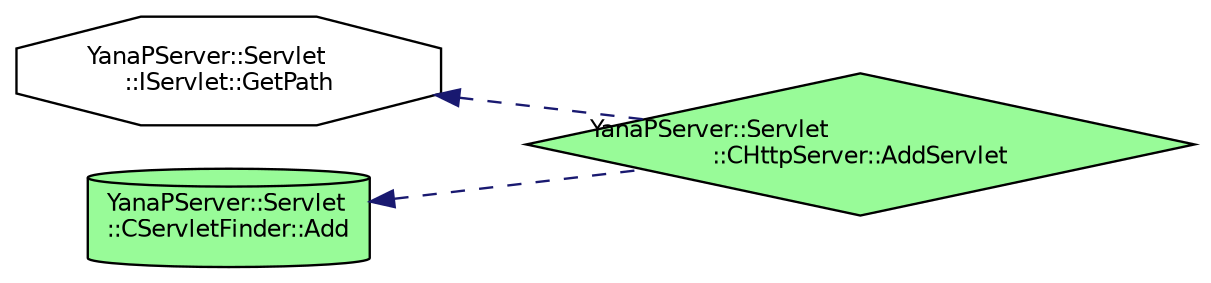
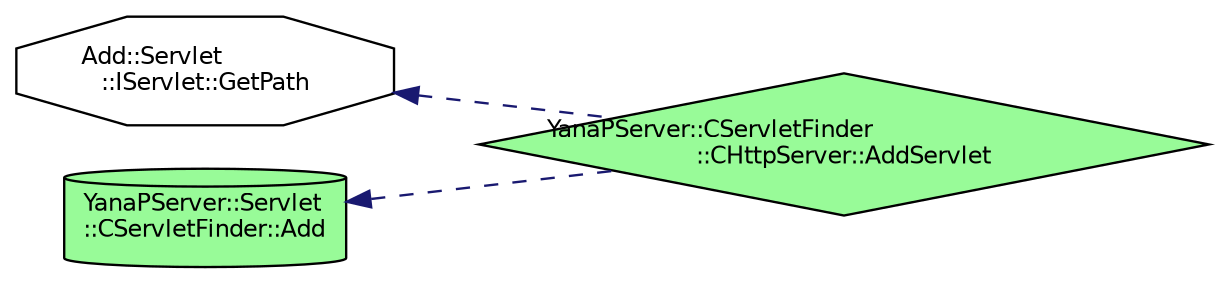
node "YanaPServer::Servlet ::IServlet::GetPath": label "YanaPServer::Servlet ::IServlet::GetPath" -> "Add::Servlet ::IServlet::GetPath"
node "YanaPServer::Servlet ::CHttpServer::AddServlet": label "YanaPServer::Servlet ::CHttpServer::AddServlet" -> "YanaPServer::CServletFinder ::CHttpServer::AddServlet"
